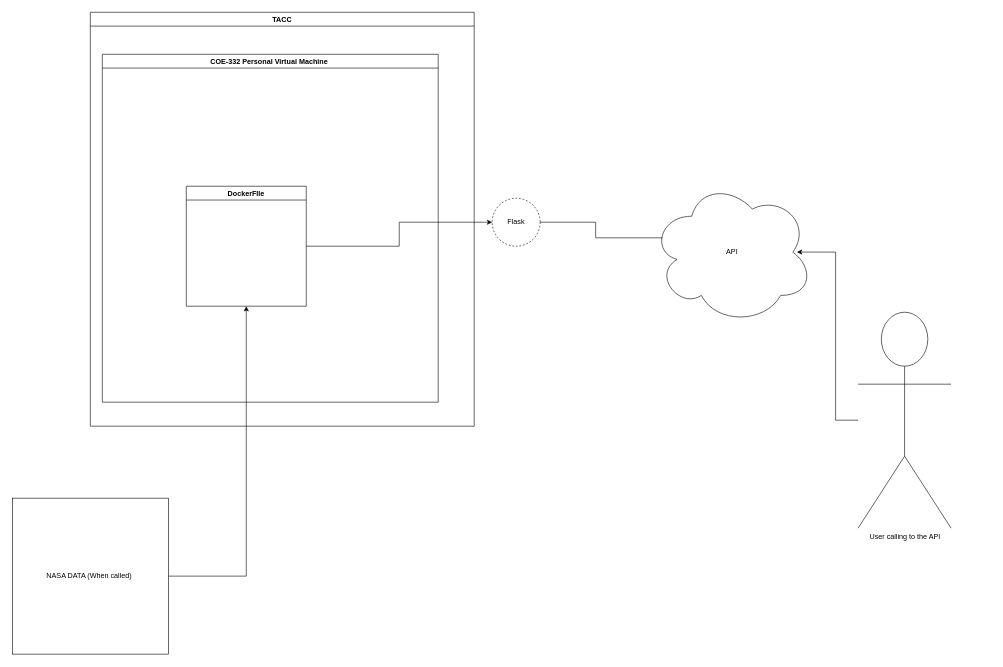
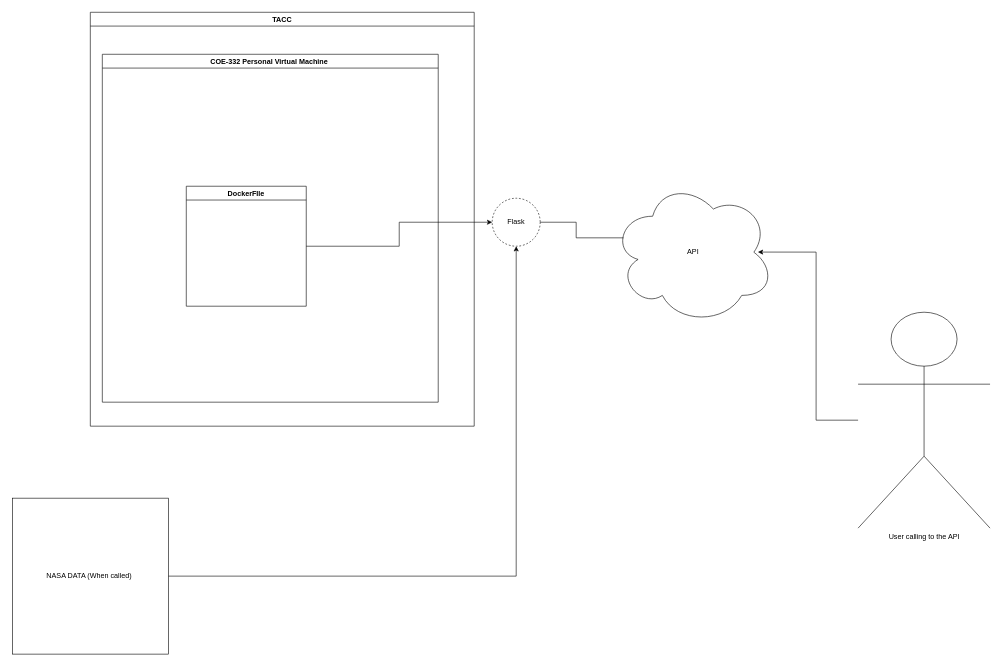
node "API": moved (732, 252) -> (693, 252)
edge "NASA DATA (When called)" -> "DockerFIle": now "NASA DATA (When called)" -> "Flask"
node "User calling to the API": size 93x216 -> 132x216
